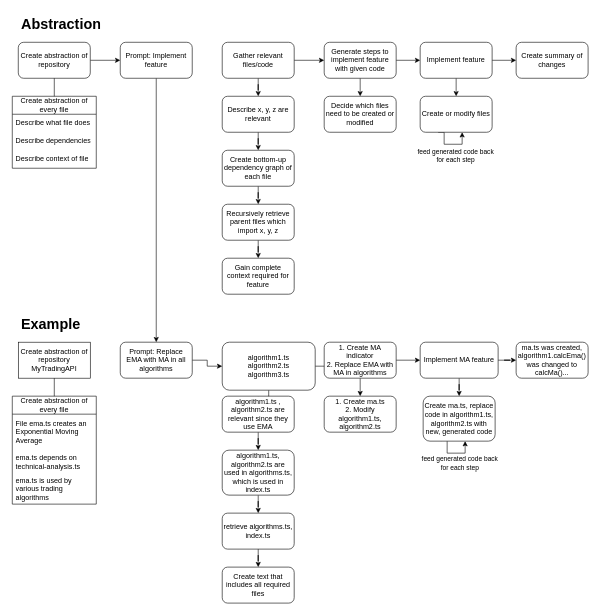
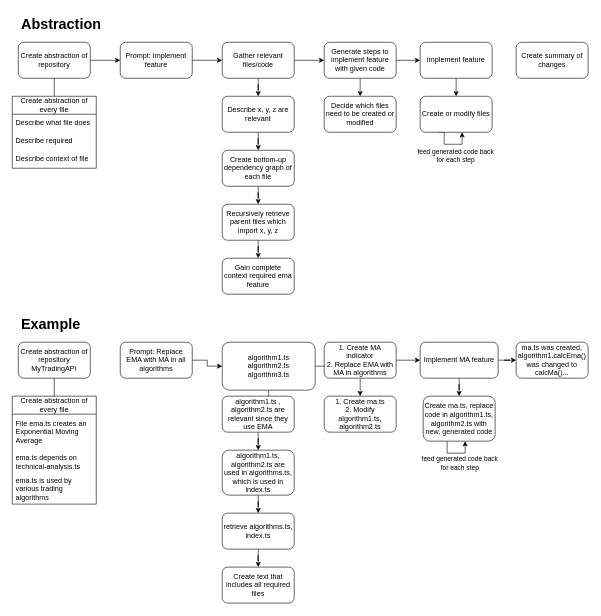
edge "Implement feature" -> "Create summary of changes": removed
node "Describe dependencies": label "Describe dependencies" -> "Describe required"
node "Gain complete context required for feature": label "Gain complete context required for feature" -> "Gain complete context required ema feature"
edge "Prompt: Implement feature" -> "Prompt: Replace EMA with MA in all algorithms": now "Prompt: Implement feature" -> "Gather relevant files/code"
node "Create abstraction of repository MyTradingAPI": shape rectangle -> rounded rectangle
